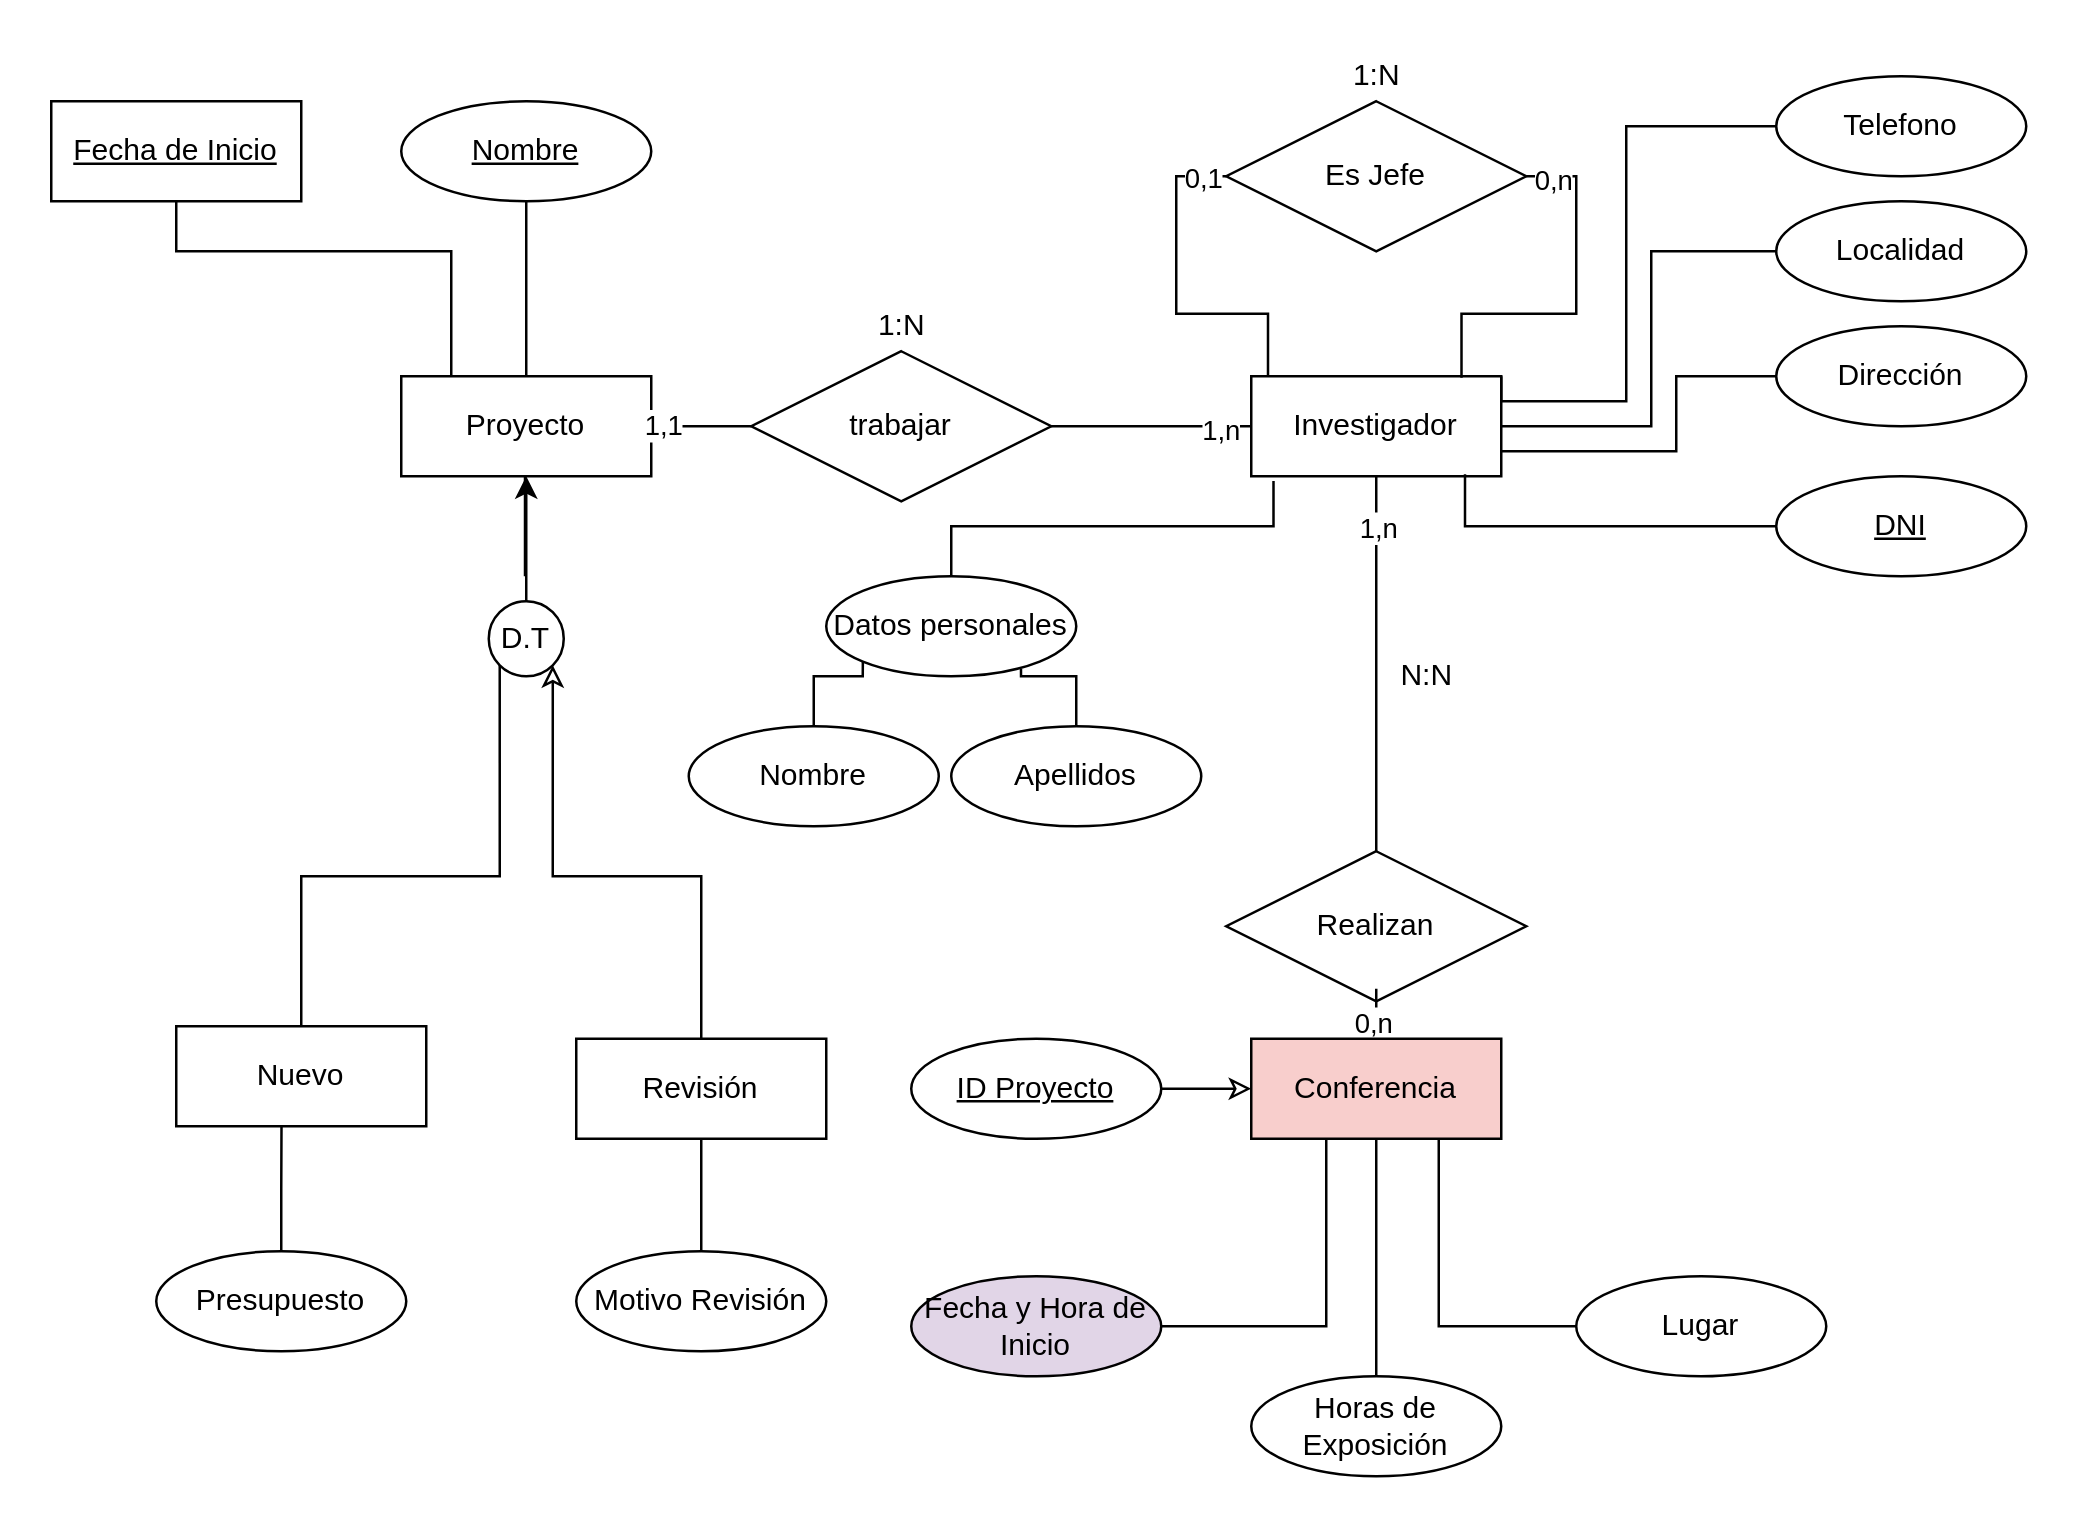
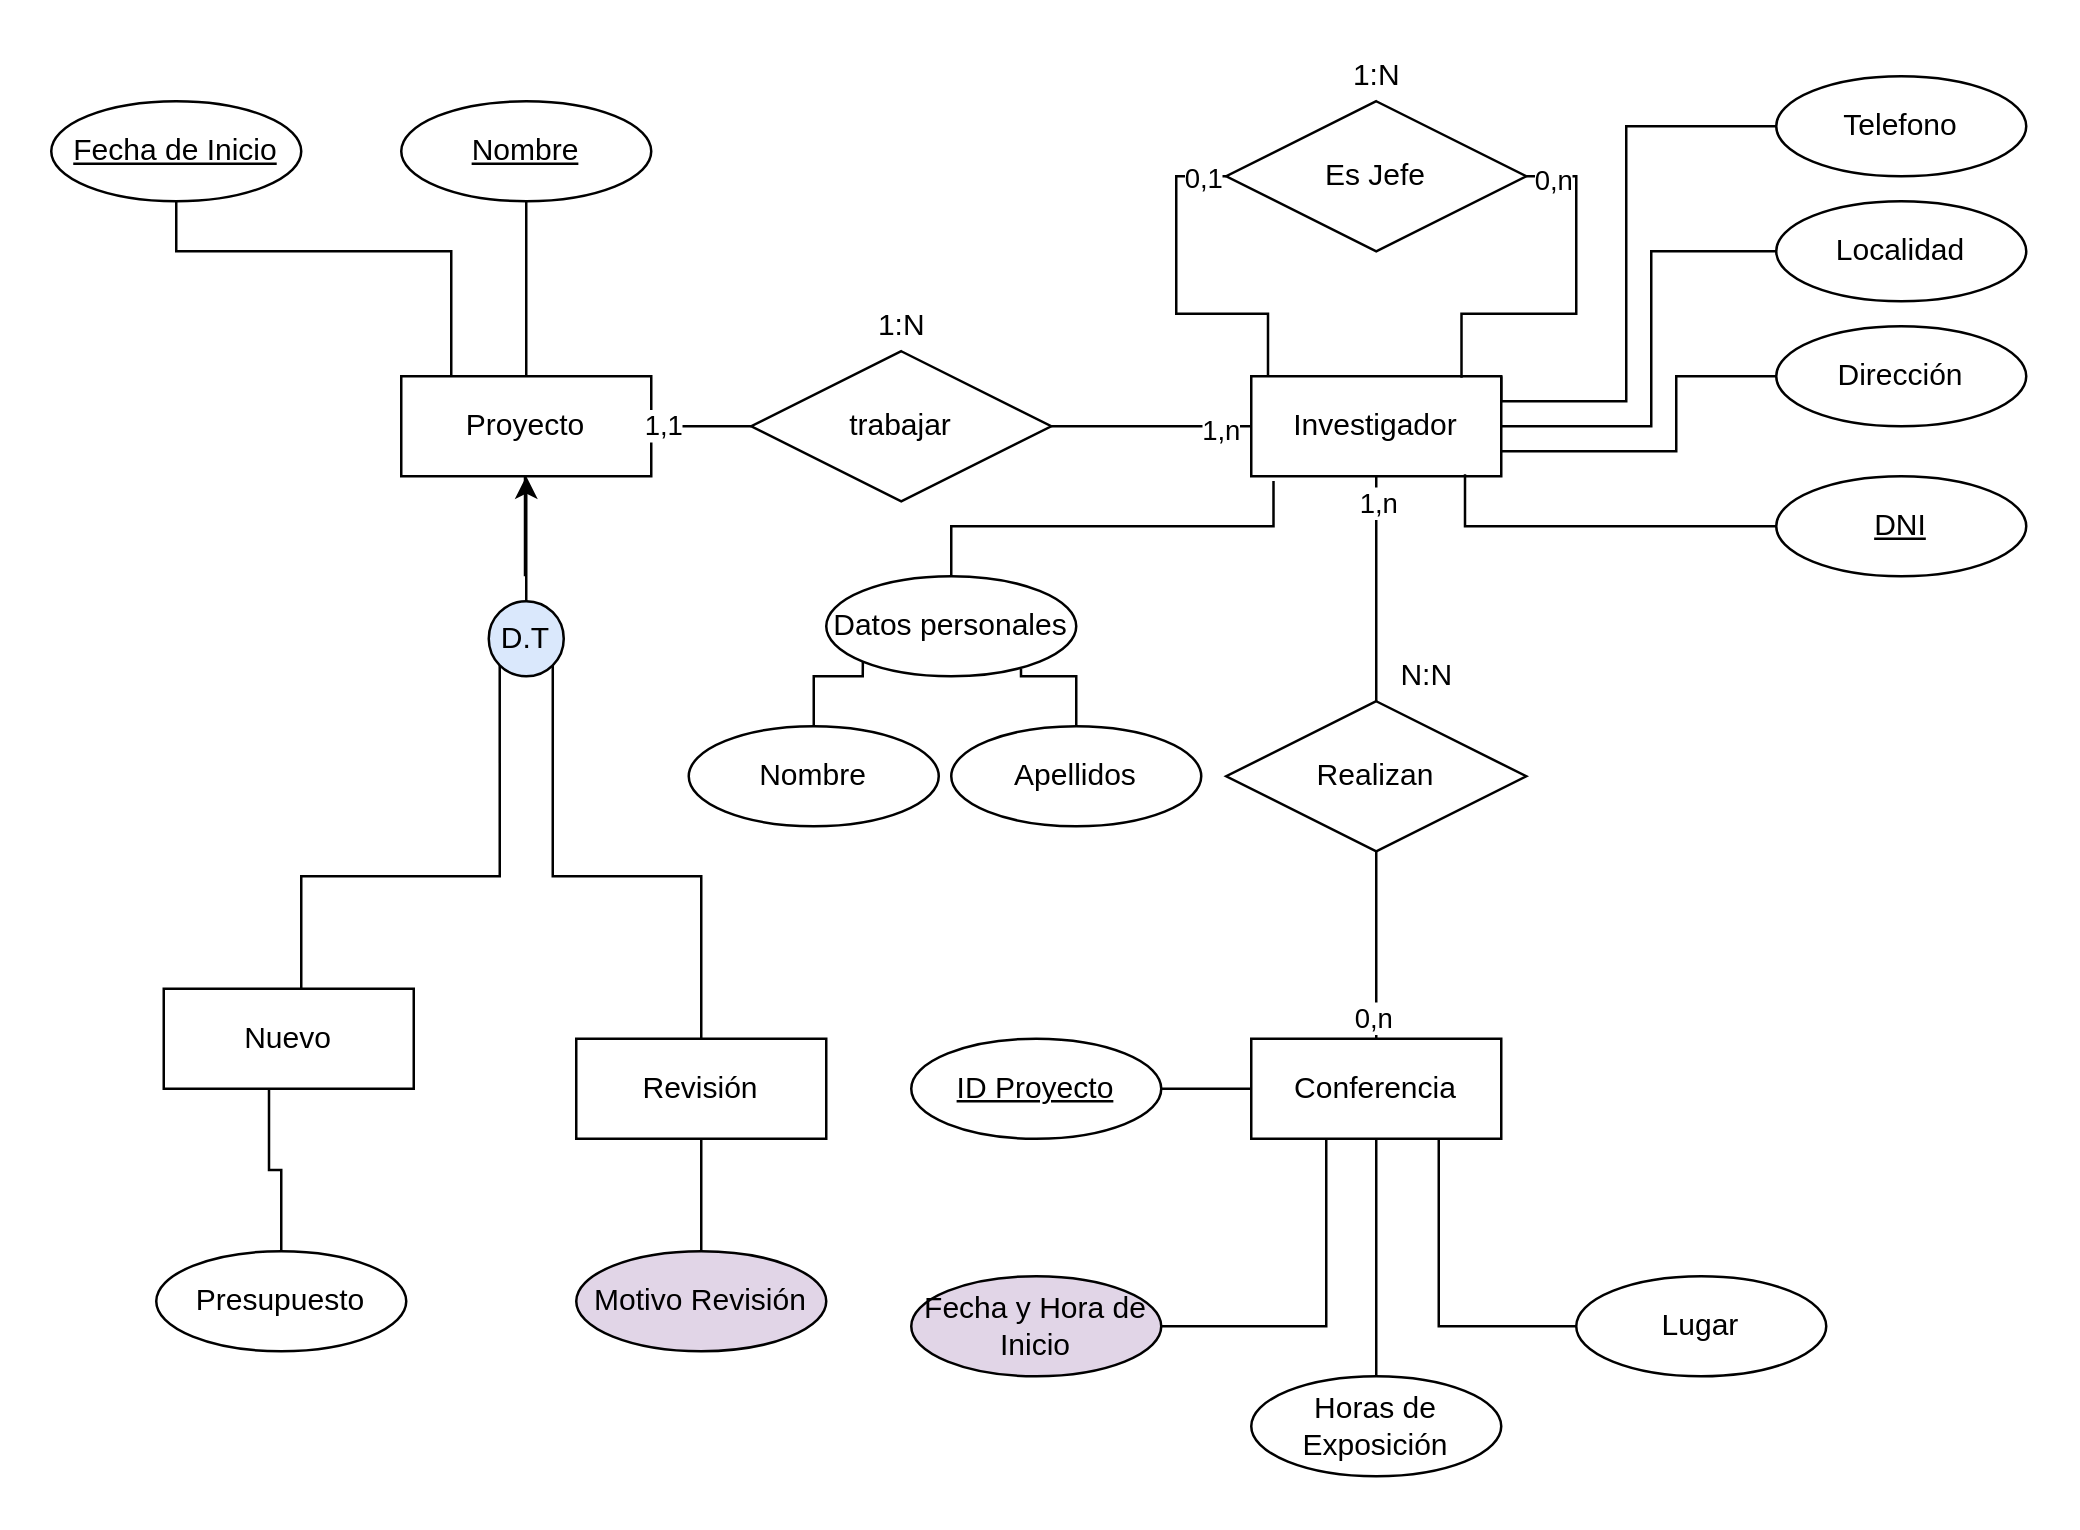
node "Fecha de Inicio": shape rectangle -> ellipse
node "D.T": fillcolor #ffffff -> #dae8fc
edge "Revisión" -> "D.T": arrowhead classic -> none
node "Realizan": moved (1376, 926) -> (1376, 776)
node "Nuevo": moved (301, 1076) -> (289, 1039)
edge "ID Proyecto" -> "Conferencia": arrowhead classic -> none
node "Conferencia": fillcolor #f8cecc -> #ffffff
node "Motivo Revisión": fillcolor #ffffff -> #e1d5e7
